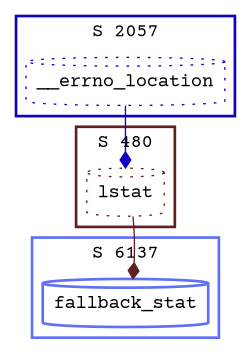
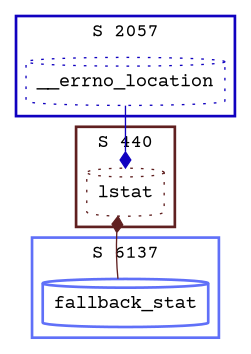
cluster "S 480": label "S 480" -> "S 440"
edge "lstat" -> "fallback_stat": reversed
